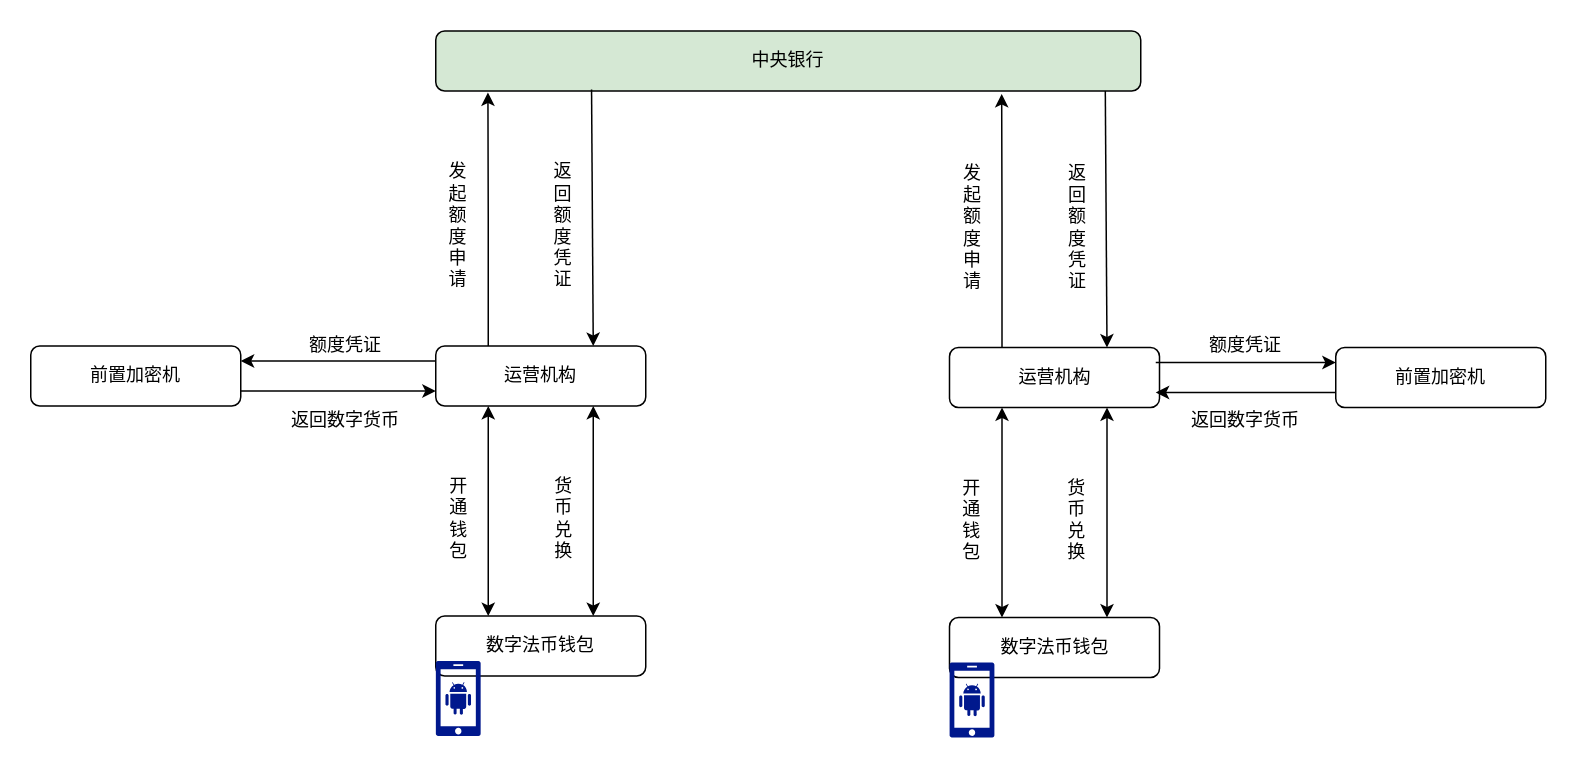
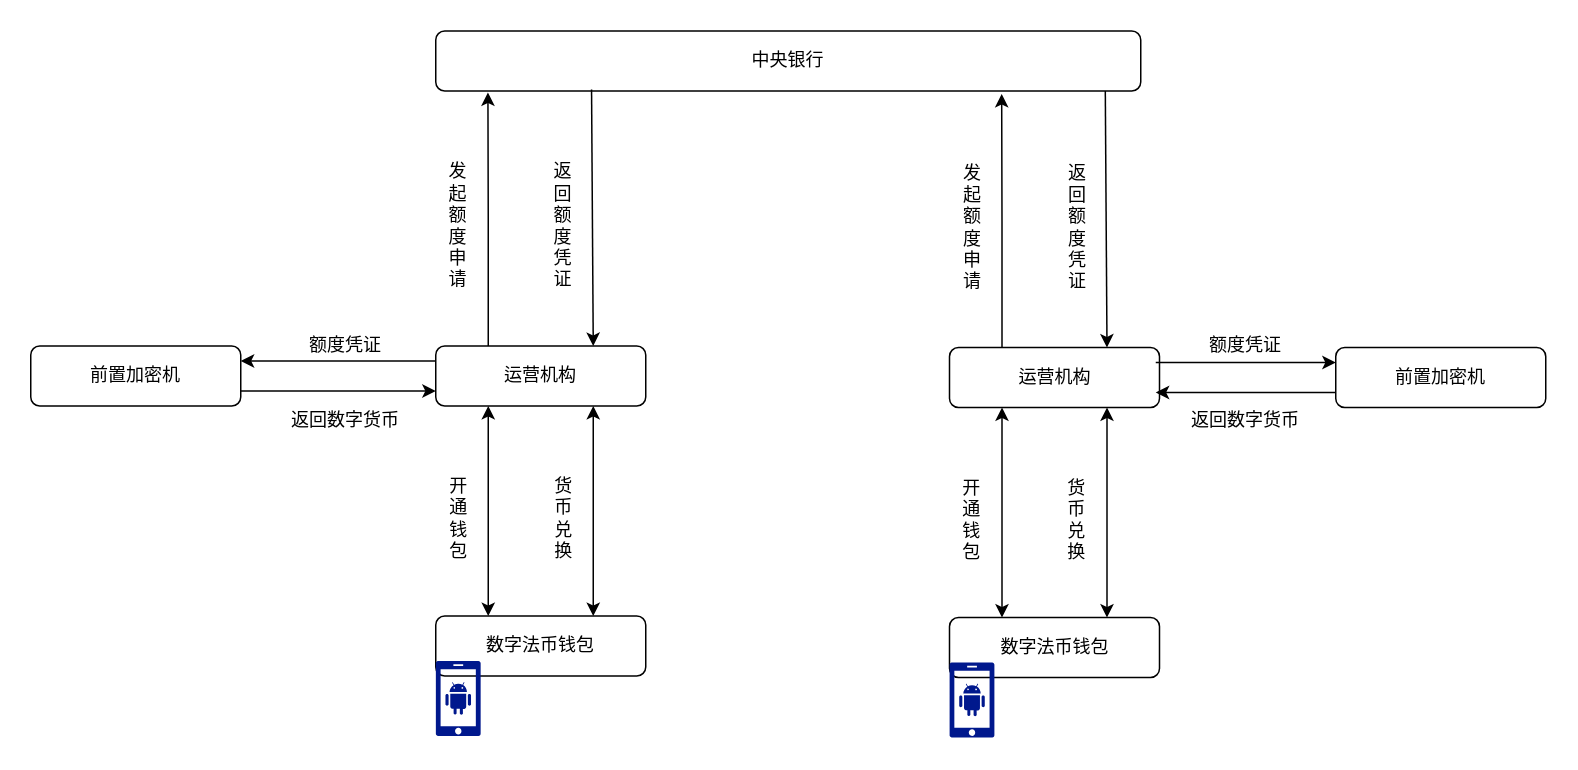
node "中央银行": fillcolor #d5e8d4 -> #ffffff
